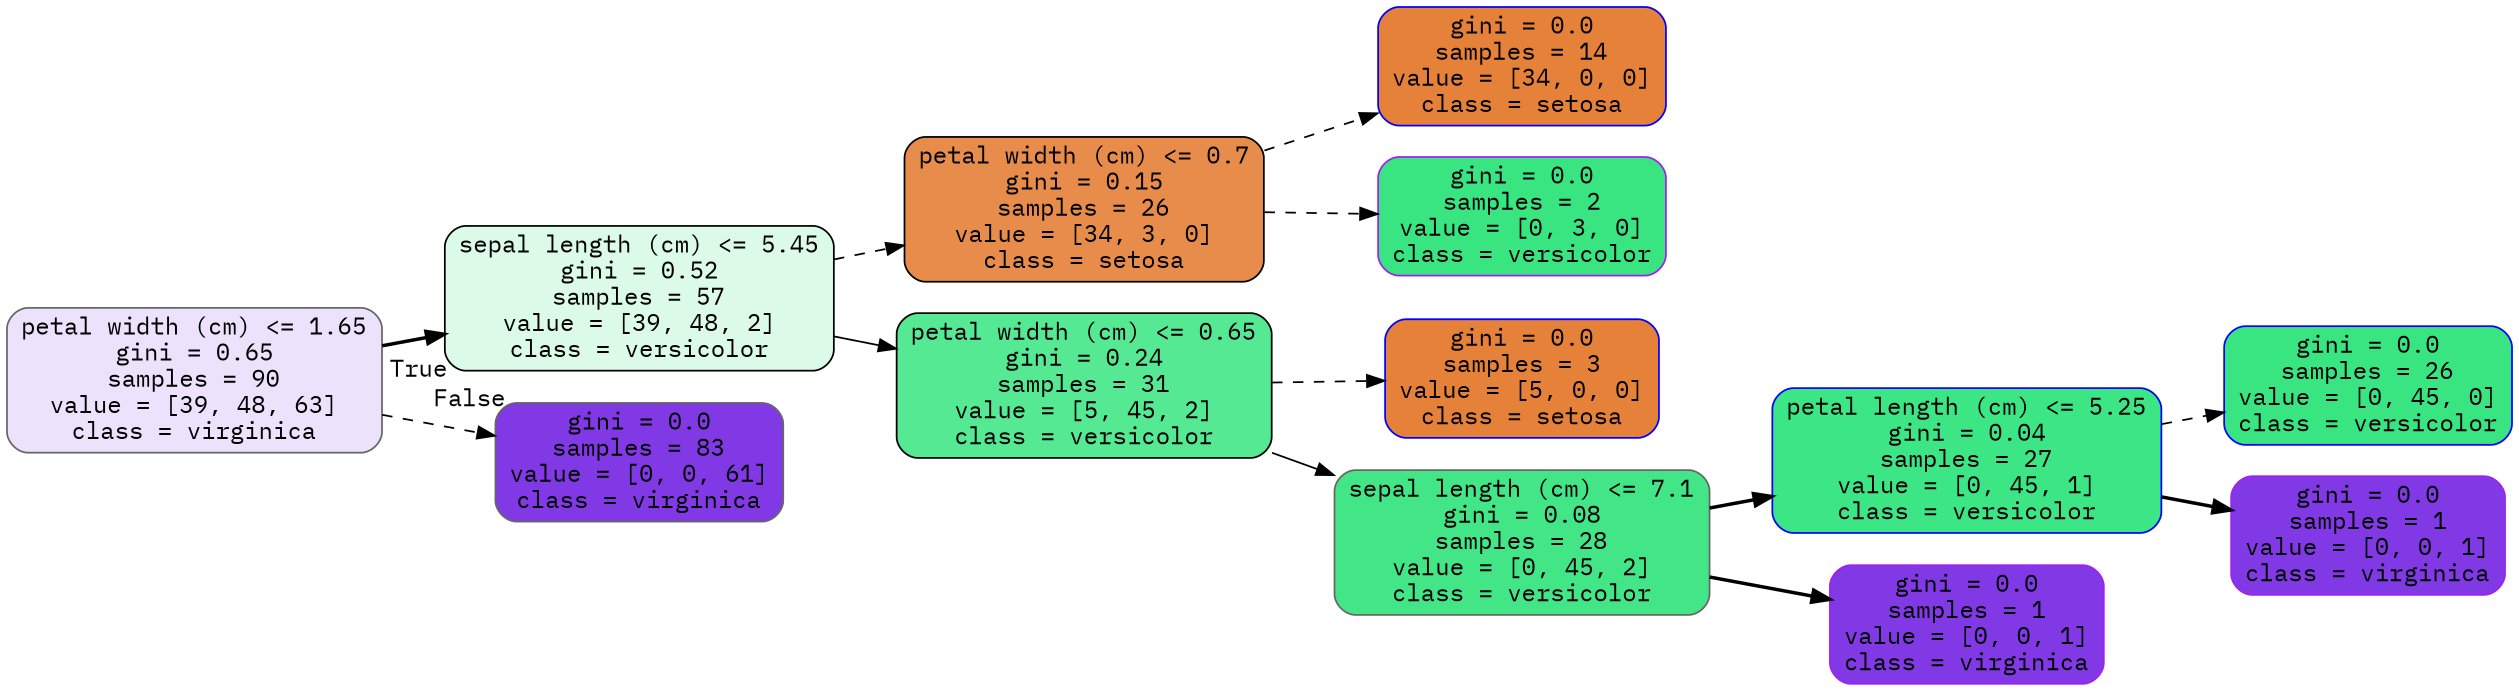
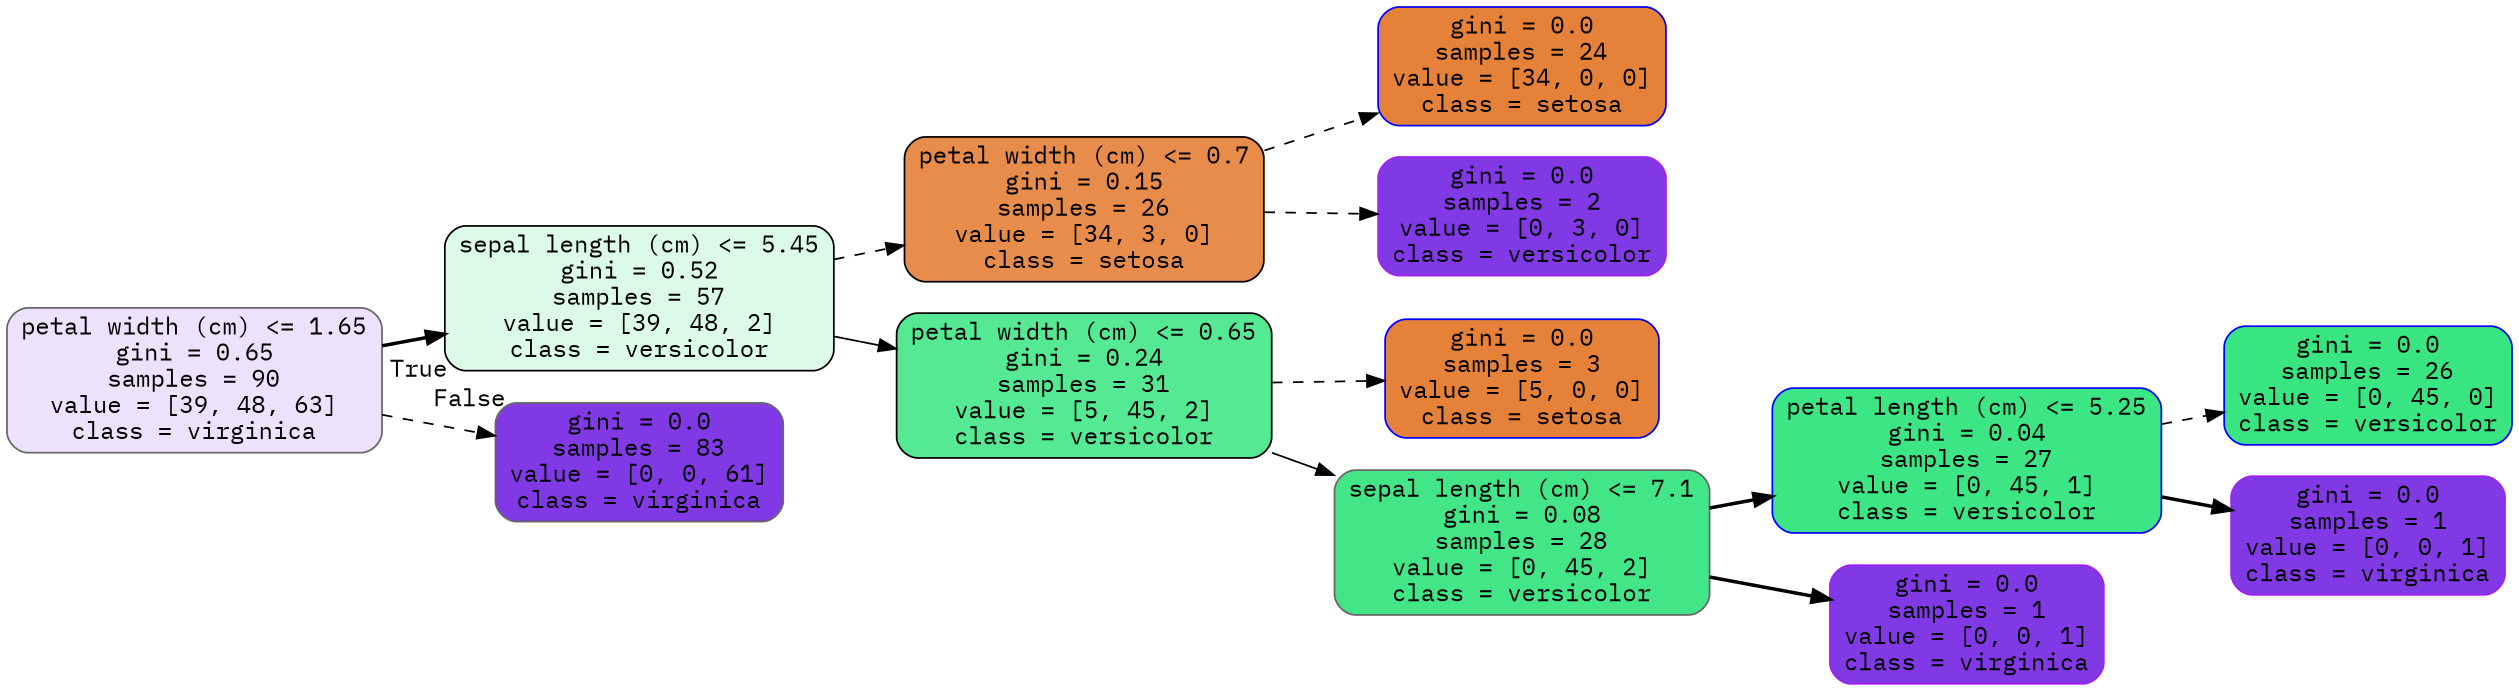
node "gini = 0.0 samples = 14 value = [34, 0, 0] class = setosa": label "gini = 0.0 samples = 14 value = [34, 0, 0] class = setosa" -> "gini = 0.0 samples = 24 value = [34, 0, 0] class = setosa"
node "gini = 0.0 samples = 2 value = [0, 3, 0] class = versicolor": fillcolor #39e581 -> #8139e5
